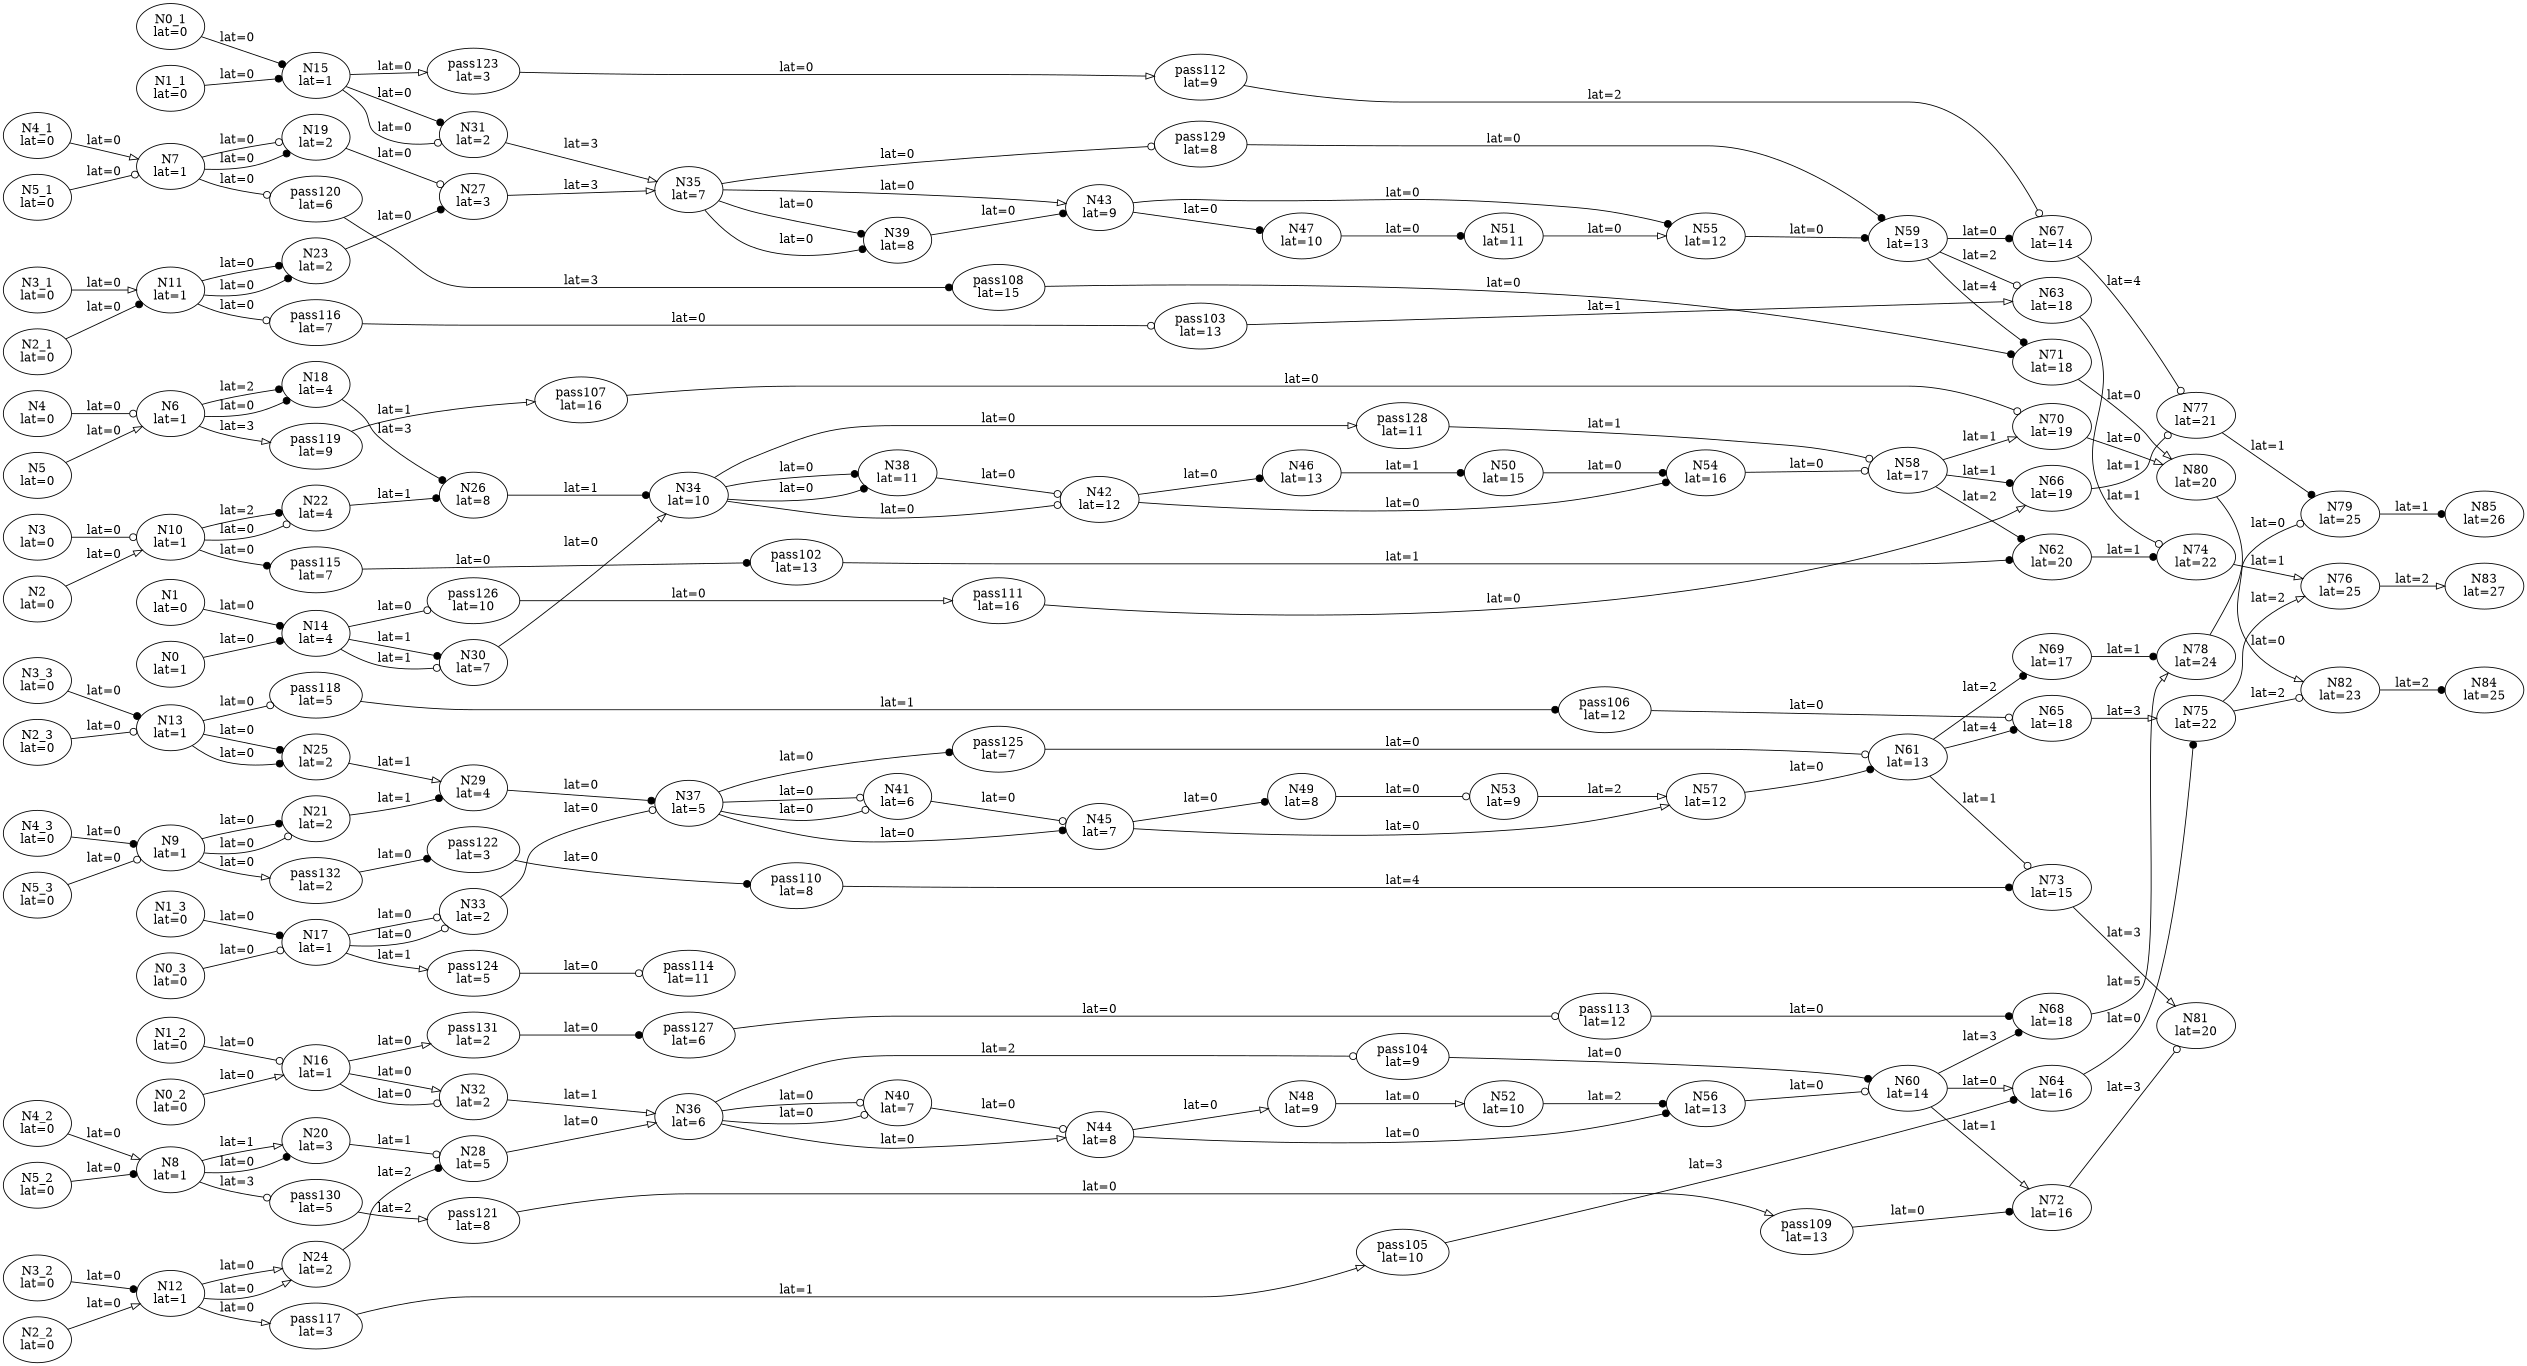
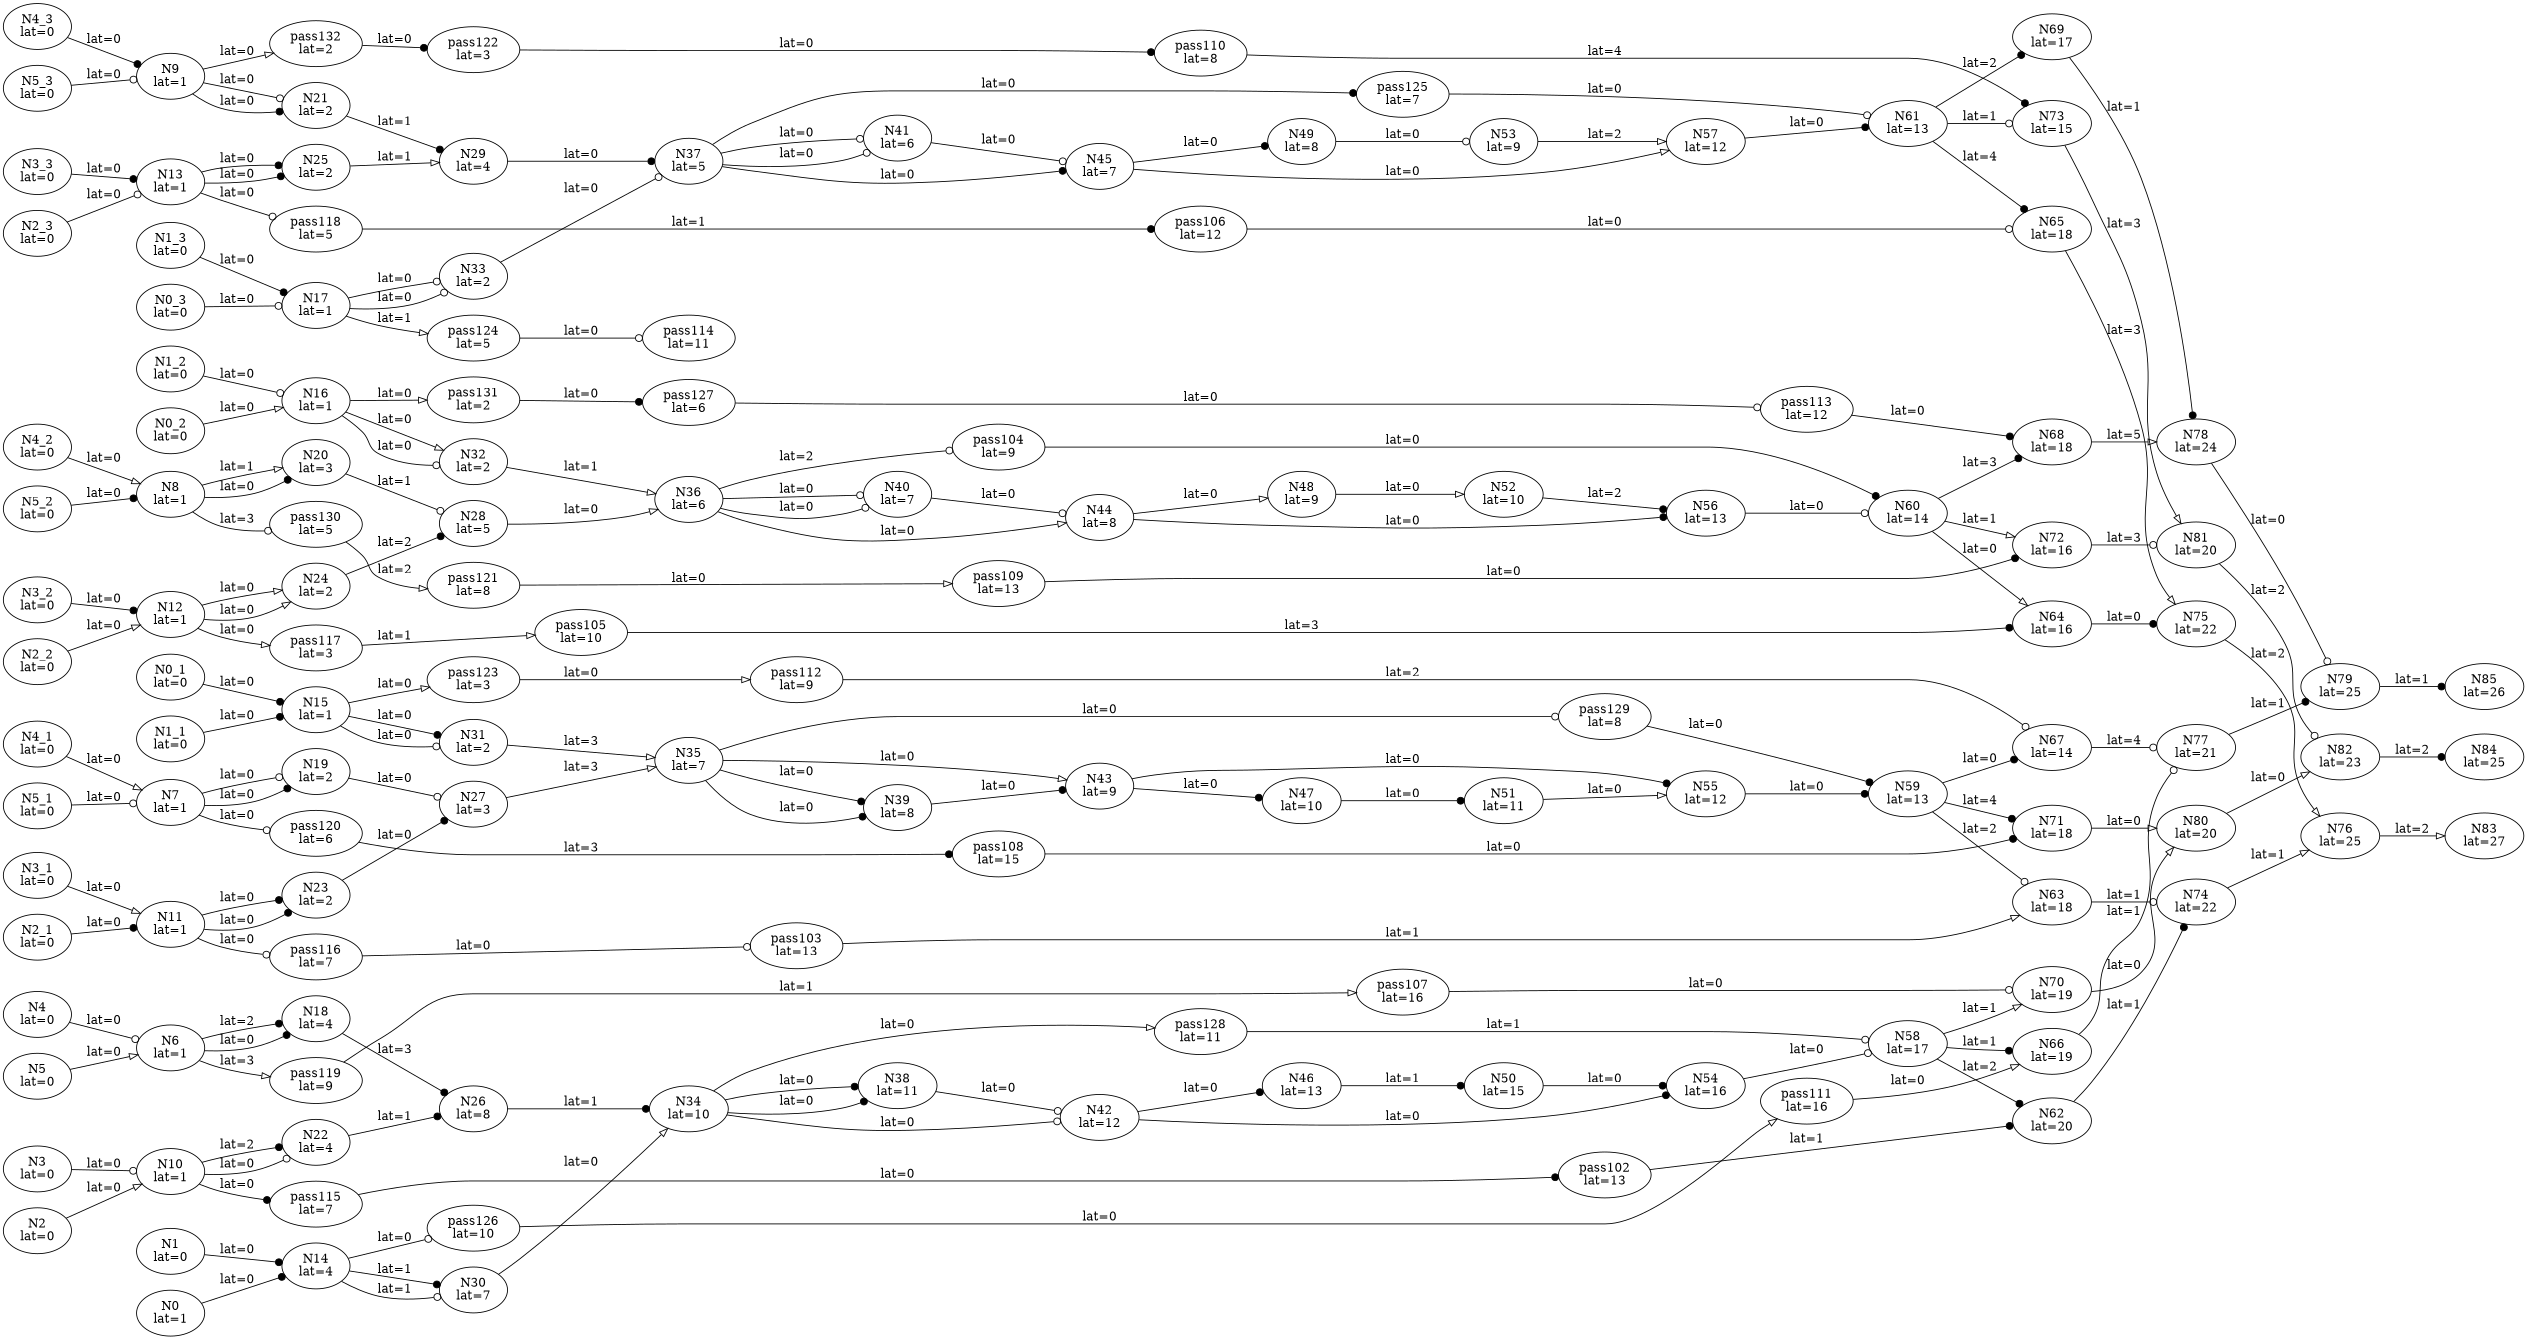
edge "N75 lat=22" -> "N82 lat=23": now "N81 lat=20" -> "N82 lat=23"
